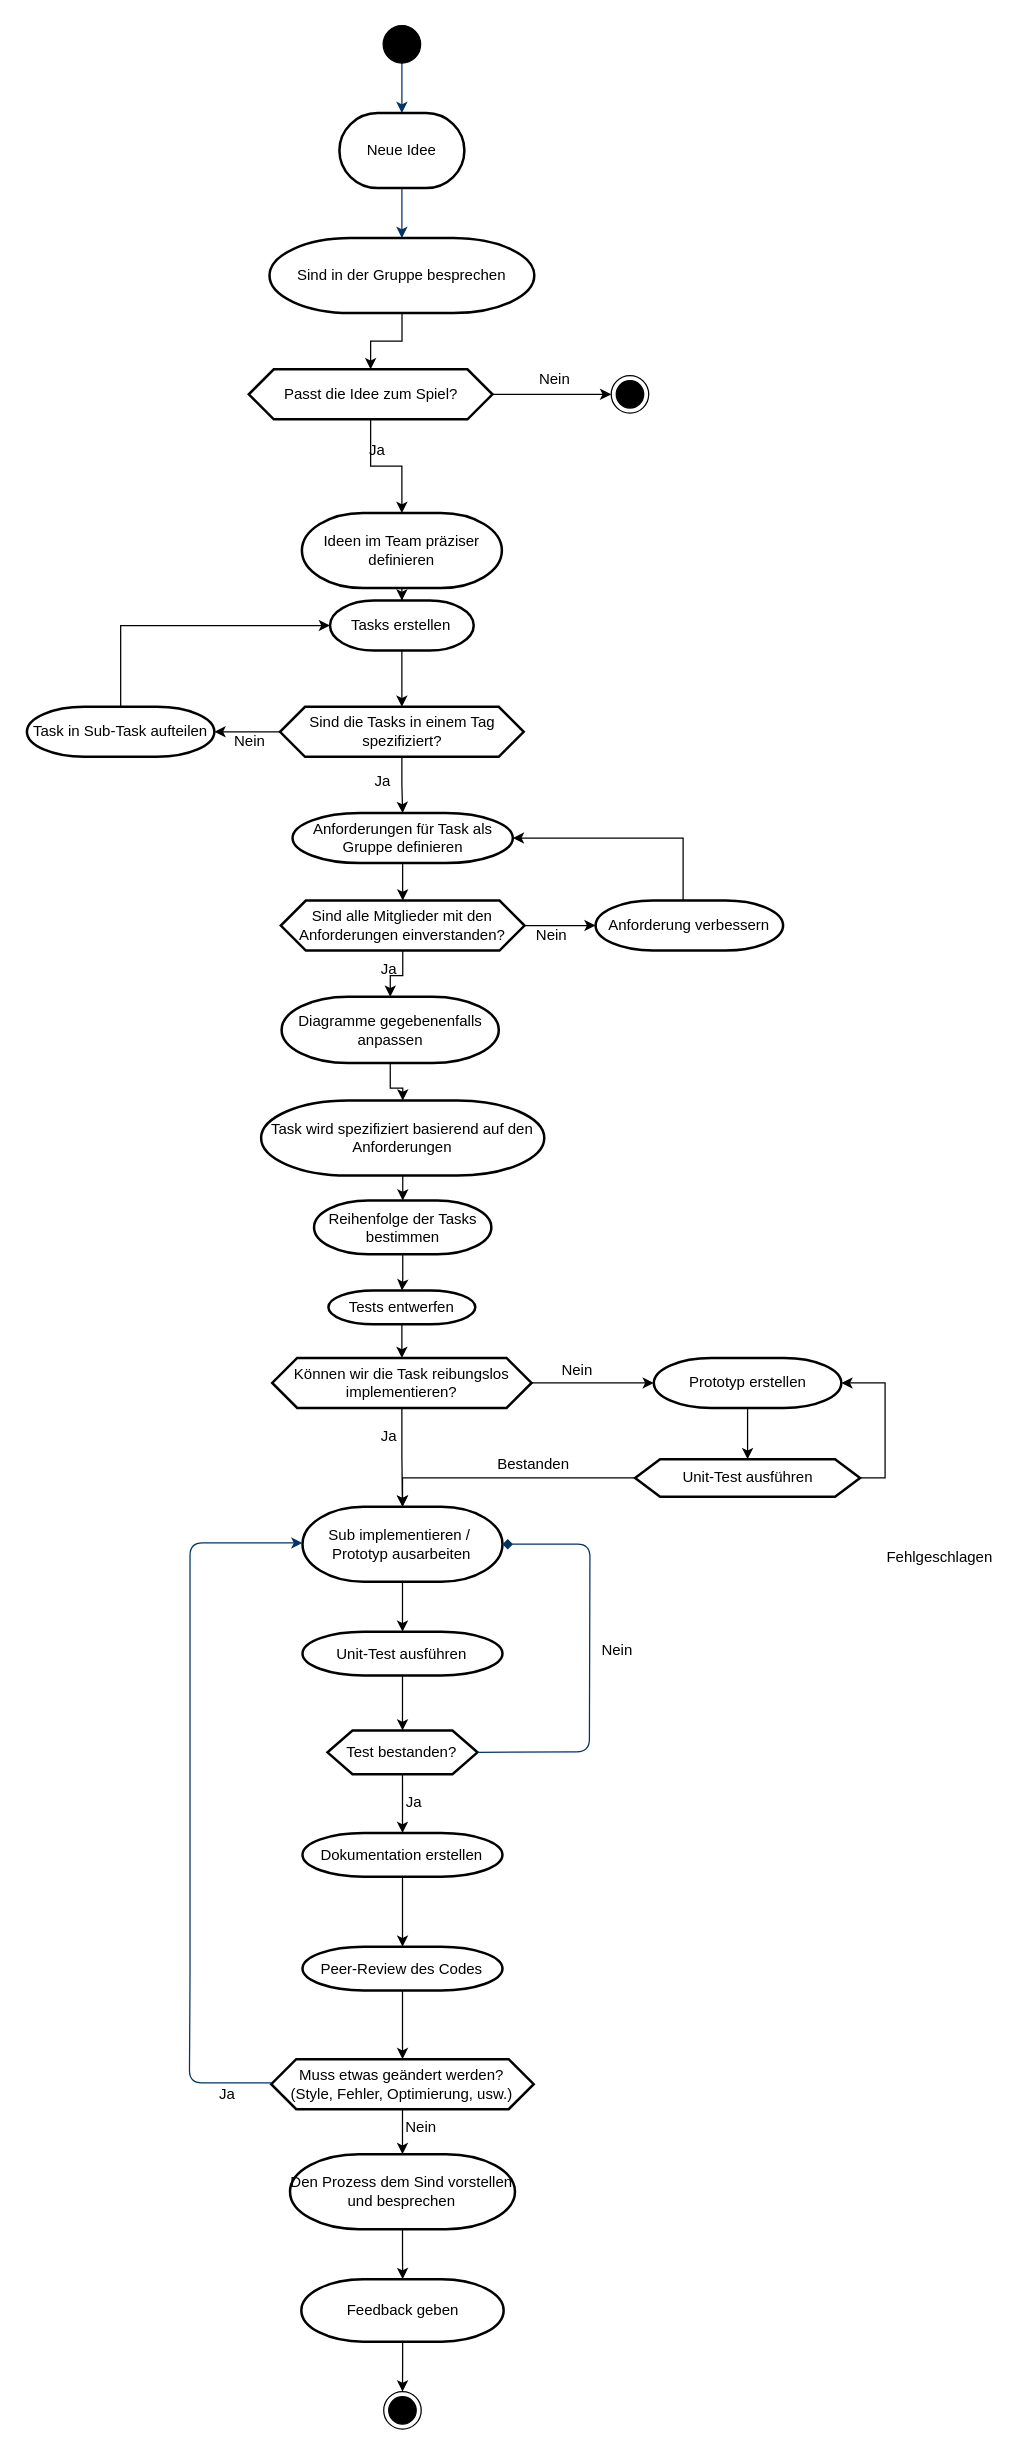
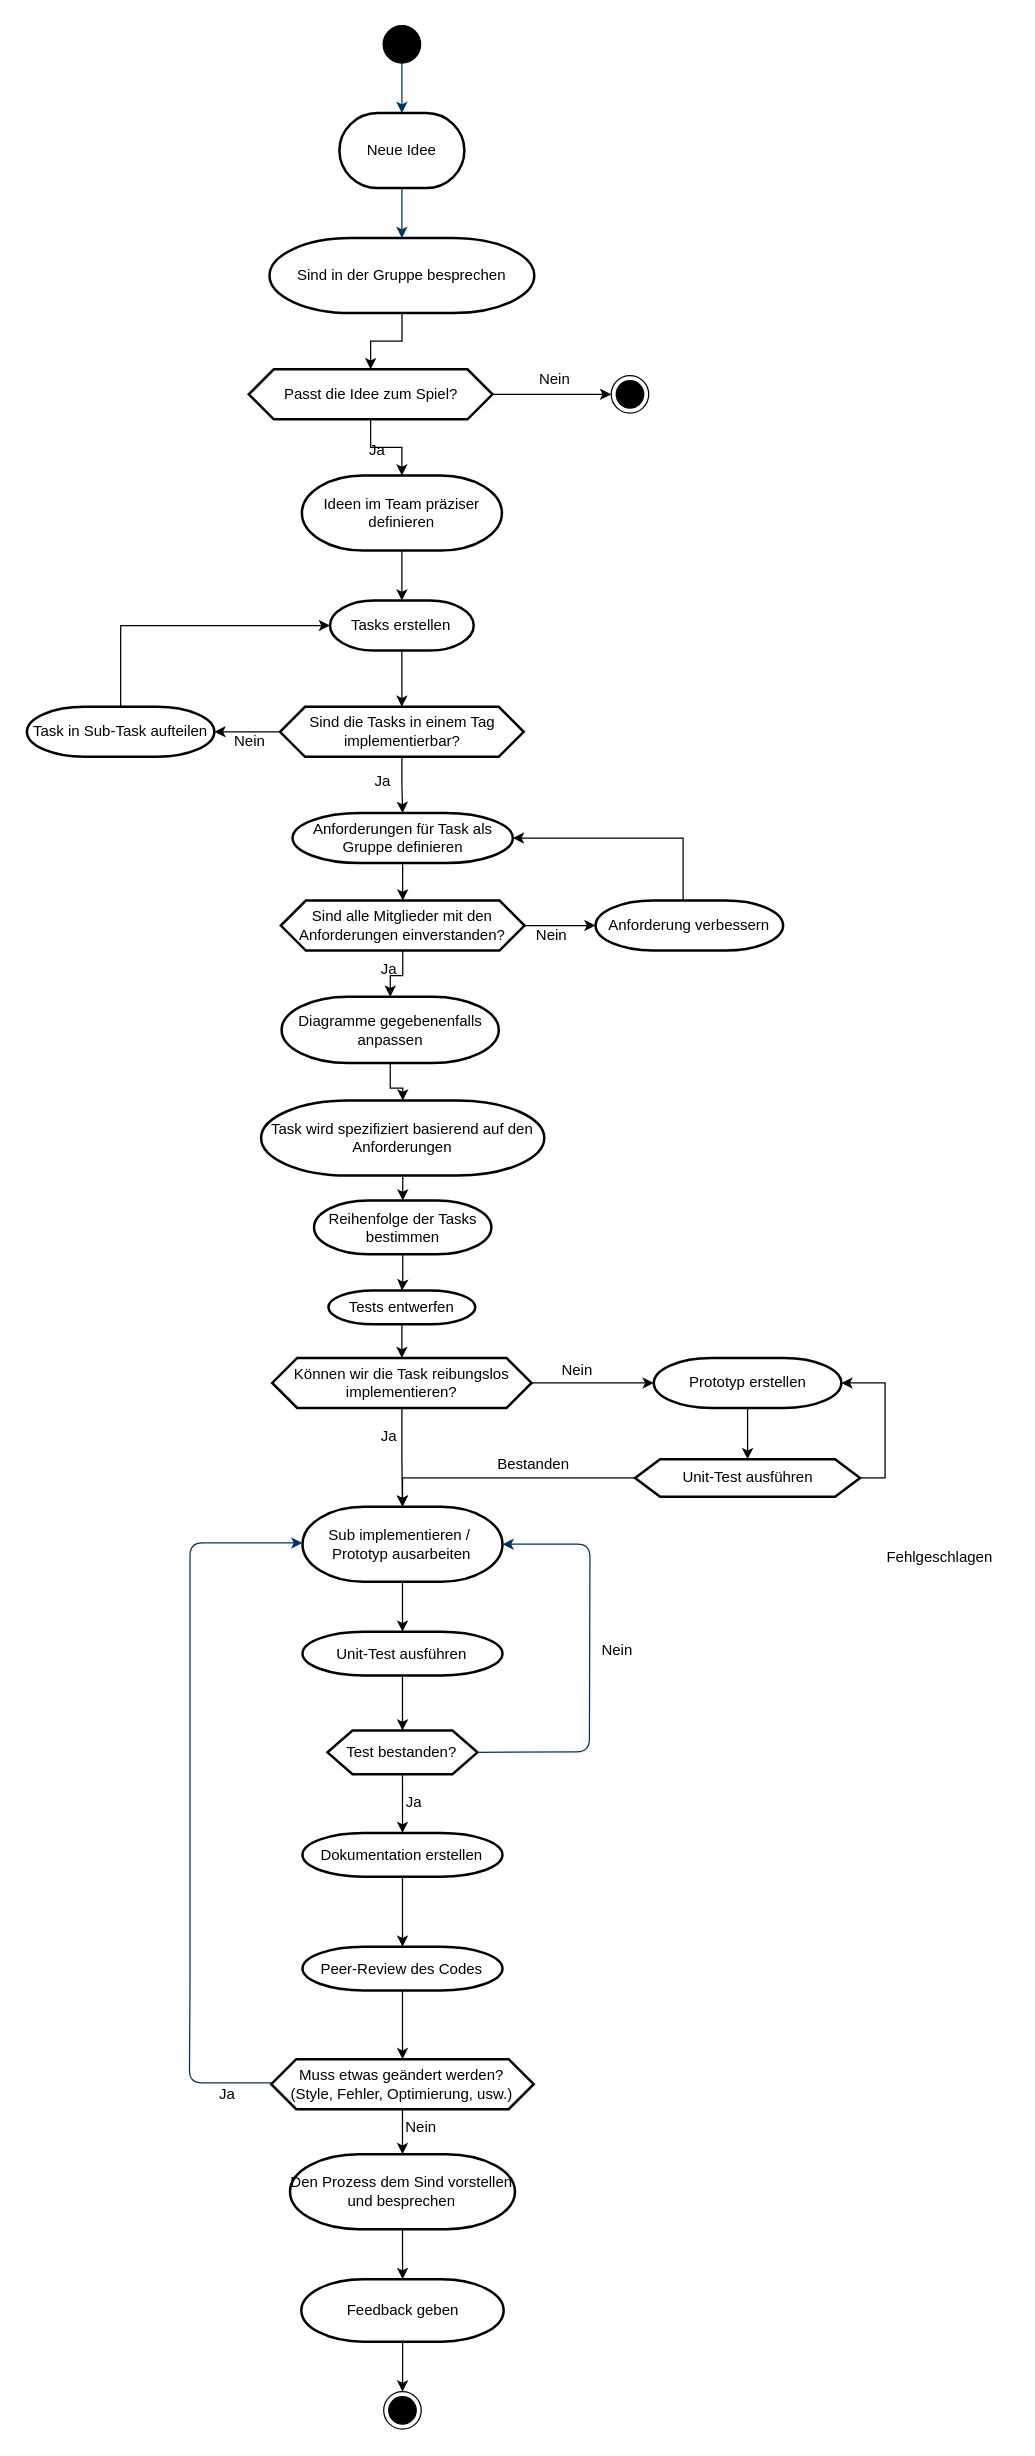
node "Ideen im Team präziser definieren": moved (402, 551) -> (402, 513)
node "Sind die Tasks in einem Tag spezifiziert?": label "Sind die Tasks in einem Tag spezifiziert?" -> "Sind die Tasks in einem Tag implementierbar?"
edge "Test bestanden?" -> "Sub implementieren / Prototyp ausarbeiten": arrowhead diamond -> classic
